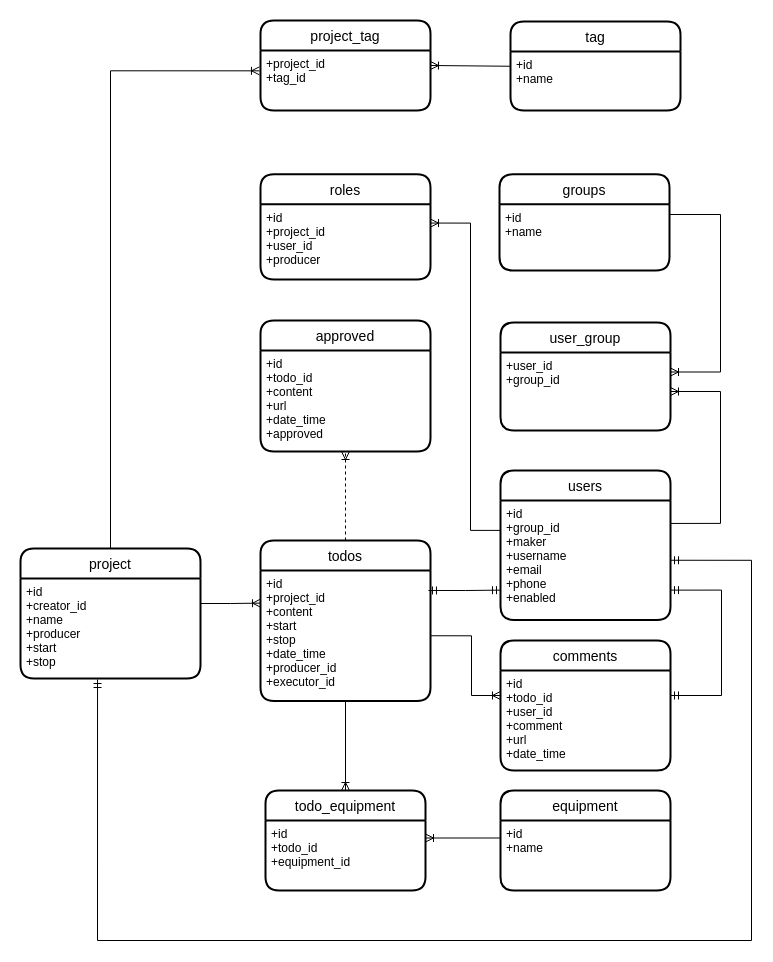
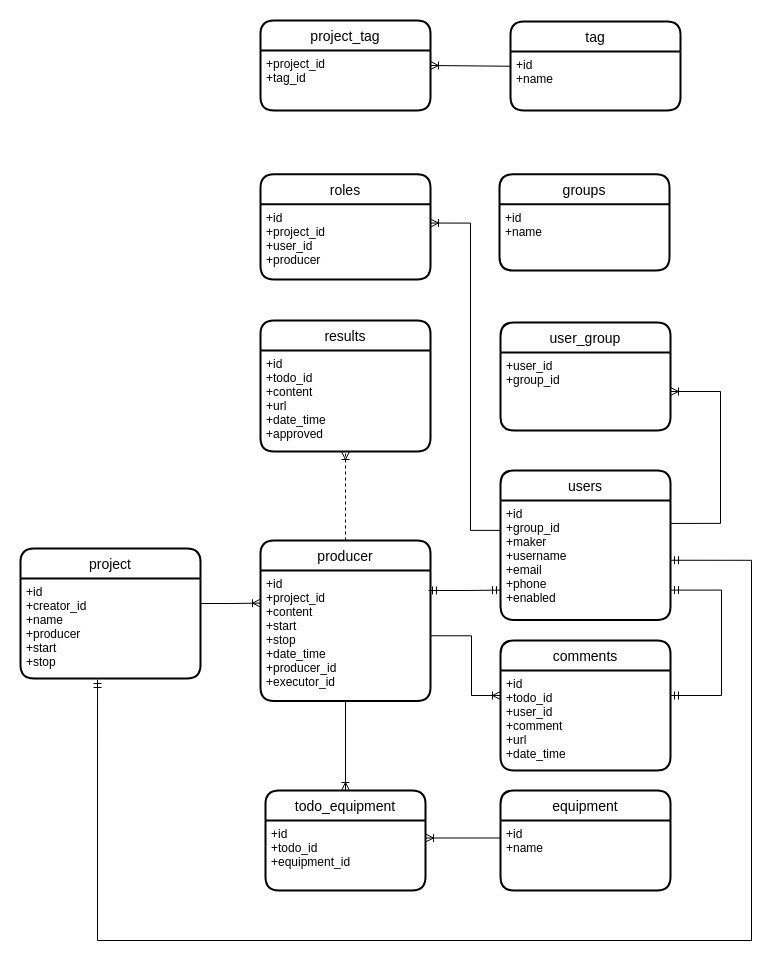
edge "project" -> "+project_id +tag_id": removed
edge "groups" -> "+user_id +group_id": removed
node "approved": label "approved" -> "results"
node "todos": label "todos" -> "producer"
